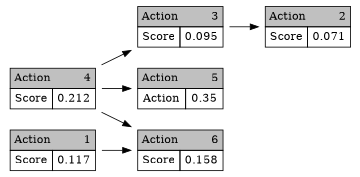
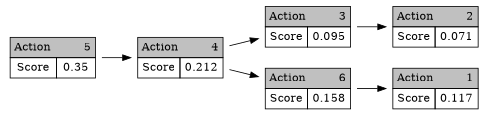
edge "Action         4" -> "Action         5": reversed
node "Action         5": text "Action" -> "Score"
edge "Action         1" -> "Action         6": reversed
